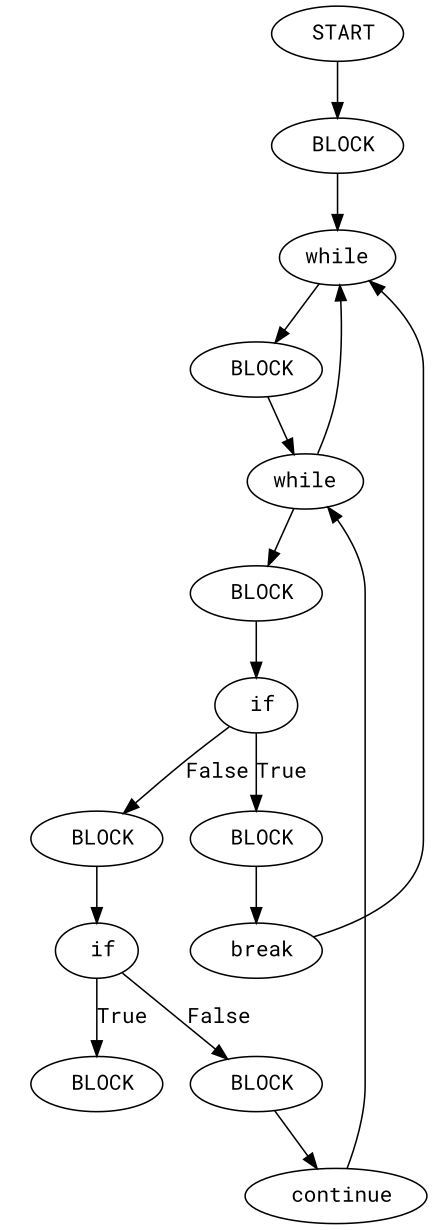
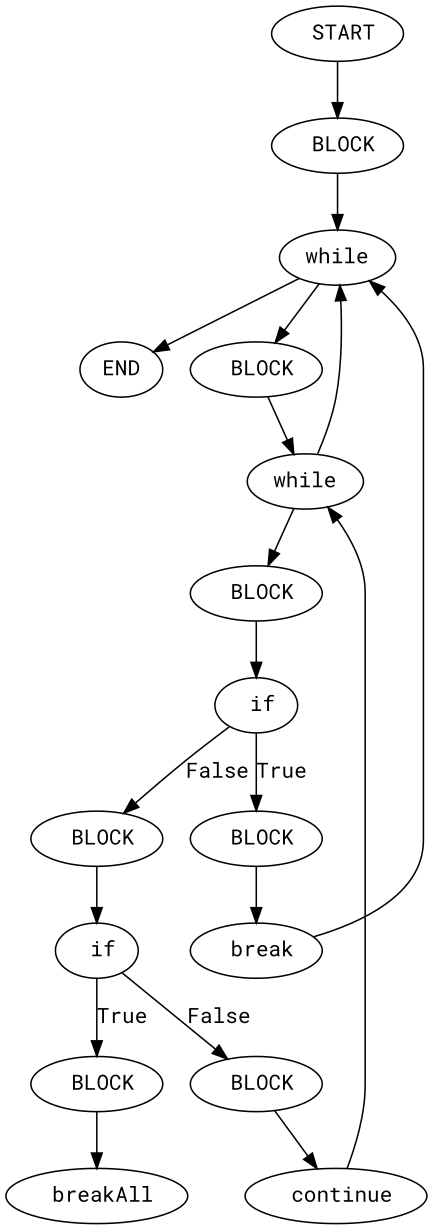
node "END": added
node "breakAll": added
